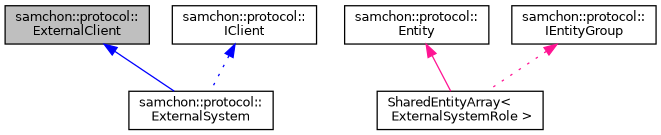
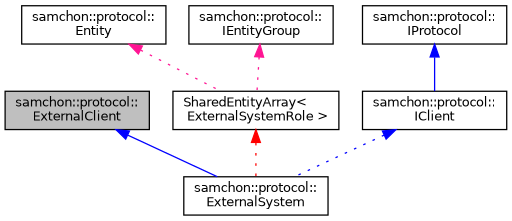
node "samchon::protocol:: IProtocol": added
edge "SharedEntityArray< ExternalSystemRole >" -> "samchon::protocol:: Entity": style solid -> dotted
edge "samchon::protocol:: ExternalSystem" -> "SharedEntityArray< ExternalSystemRole >": added
